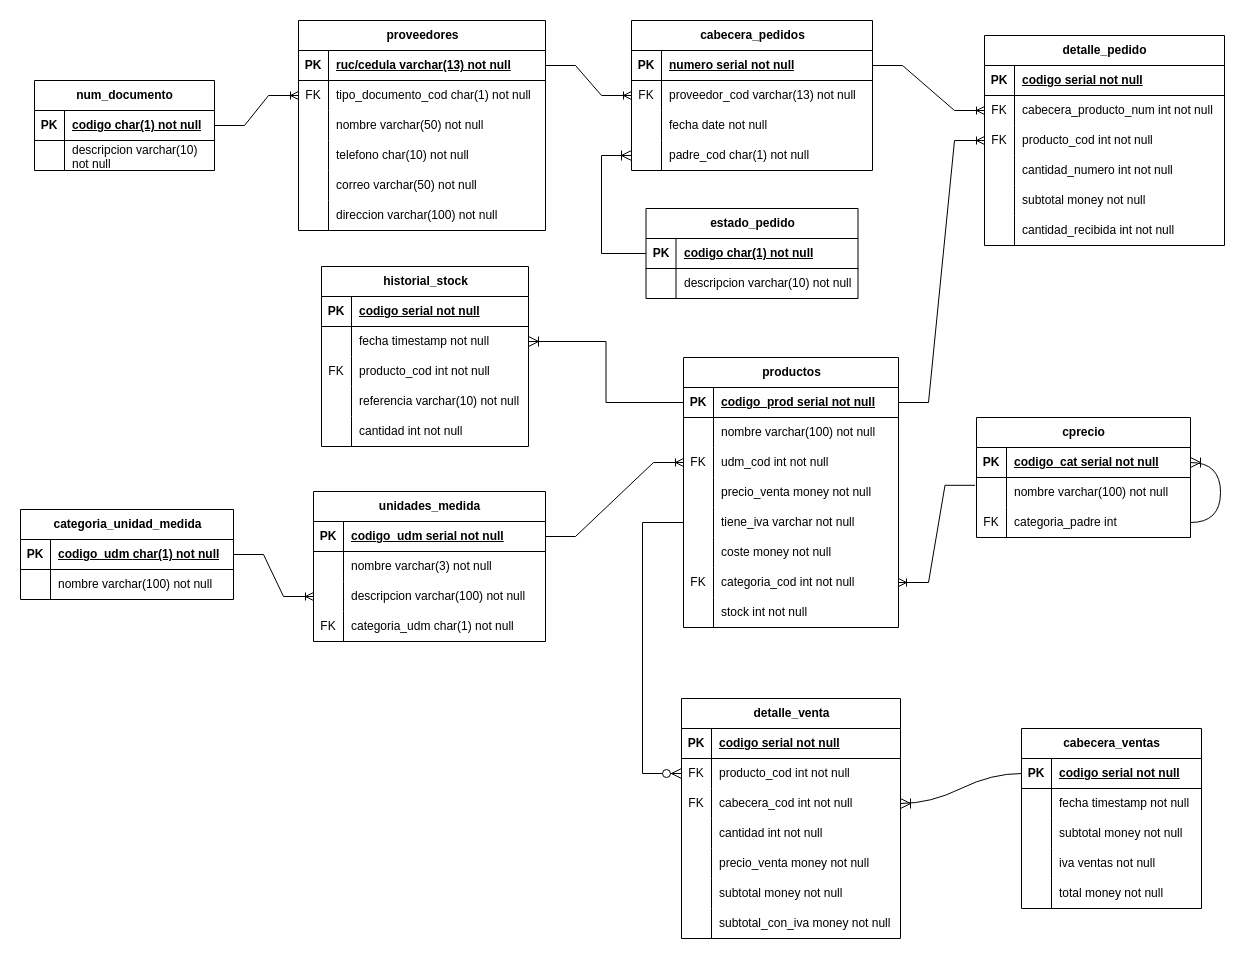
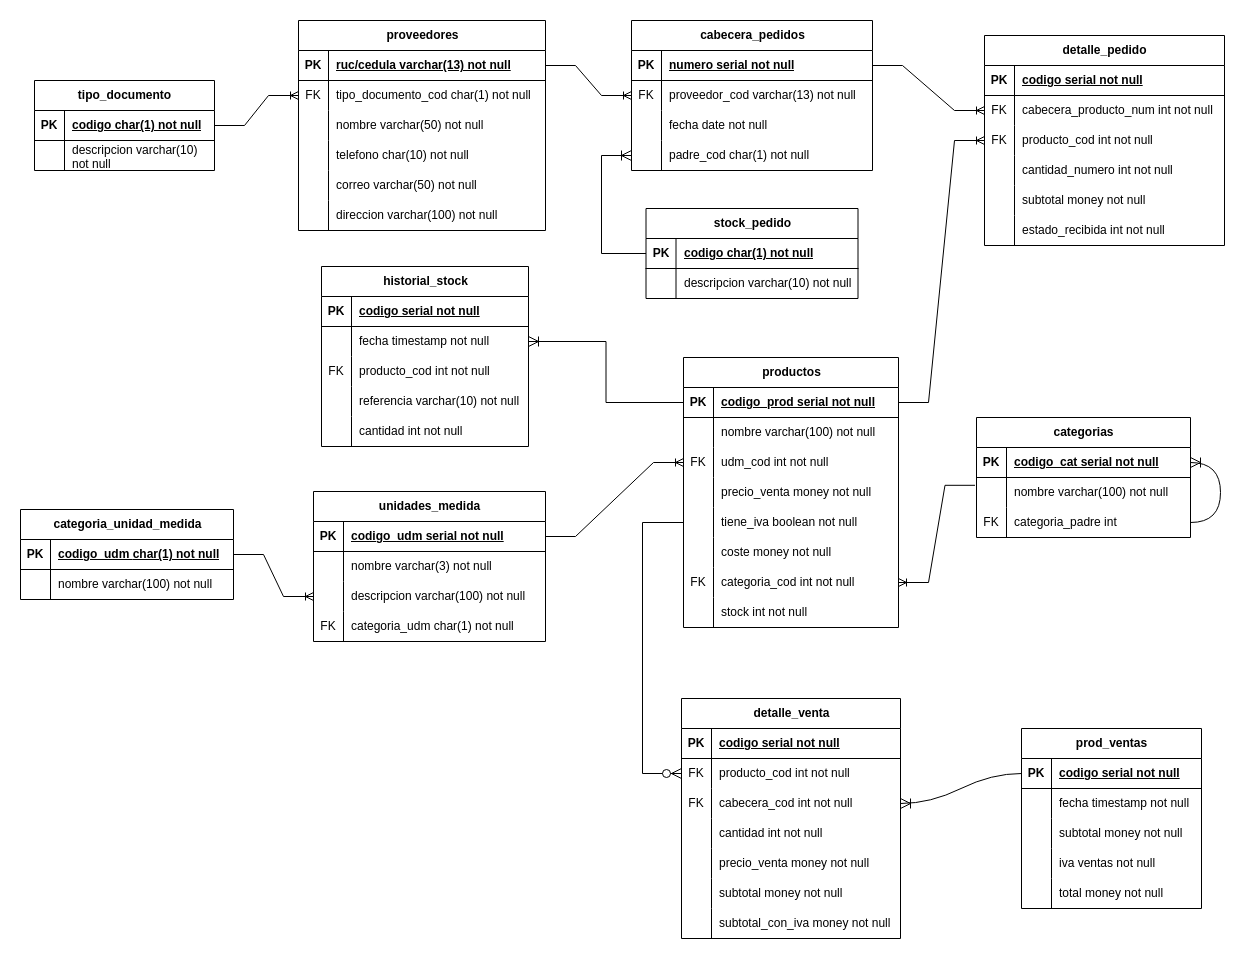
node "num_documento": label "num_documento" -> "tipo_documento"
node "estado_pedido": label "estado_pedido" -> "stock_pedido"
node "cantidad_recibida int not null": label "cantidad_recibida int not null" -> "estado_recibida int not null"
node "cprecio": label "cprecio" -> "categorias"
node "tiene_iva varchar not null": label "tiene_iva varchar not null" -> "tiene_iva boolean not null"
node "cabecera_ventas": label "cabecera_ventas" -> "prod_ventas"
